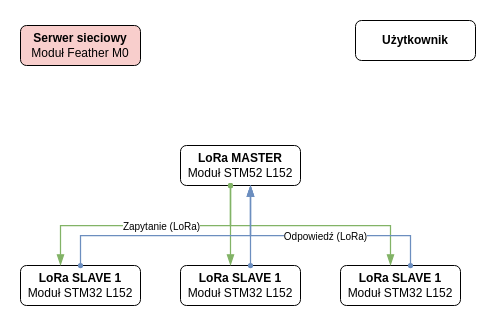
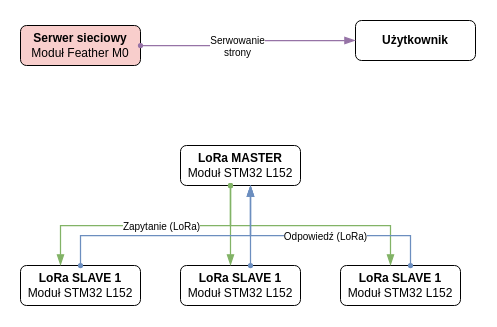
edge "Użytkownik" -- "Serwer sieciowy Moduł Feather M0": added, label "Serwowaniestrony"
node "LoRa MASTER Moduł STM52 L152": label "LoRa MASTER Moduł STM52 L152" -> "LoRa MASTER Moduł STM32 L152"
